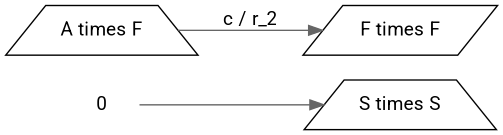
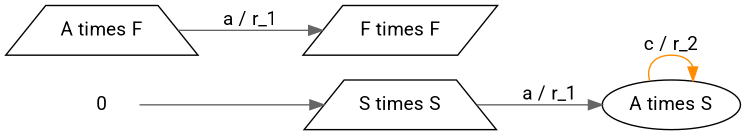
edge "A times F" -> "F times F": label "c / r_2" -> "a / r_1"
node "A times S": added
